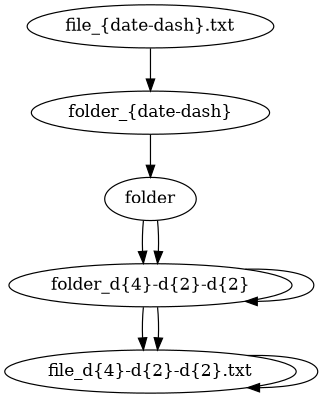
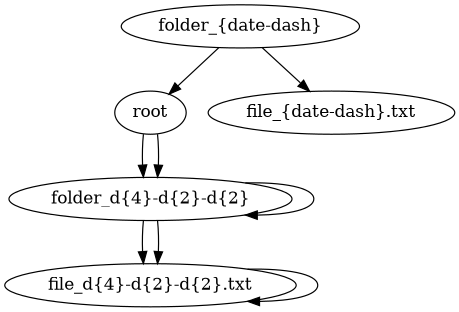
edge "file_{date-dash}.txt" -> "folder_{date-dash}": reversed
node "folder": label "folder" -> "root"
